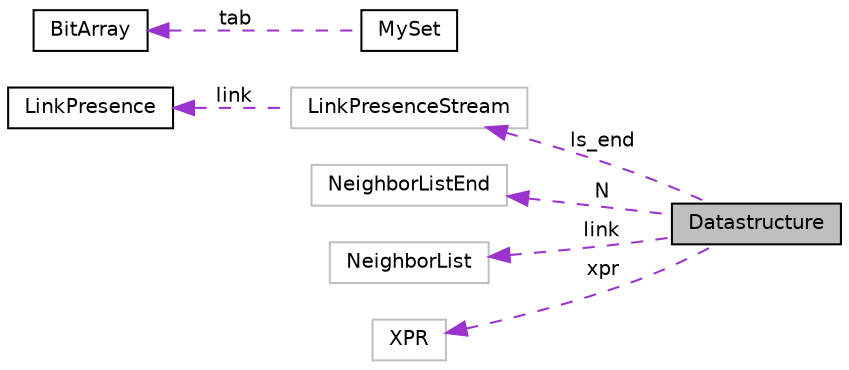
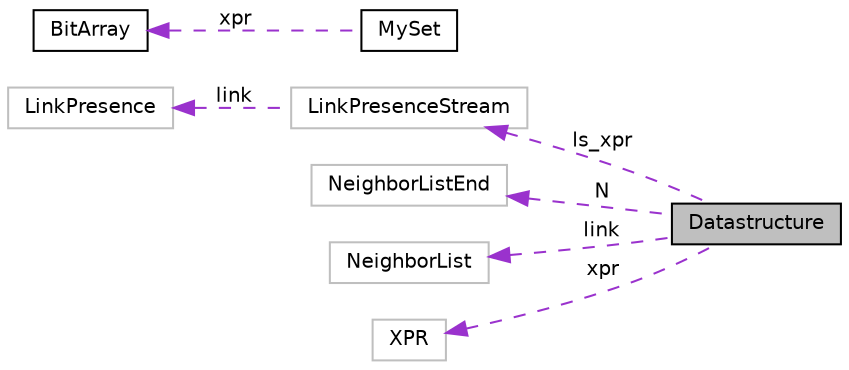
edge "MySet" -> "BitArray": label " tab" -> " xpr"
node "LinkPresence": color black -> grey75
edge "Datastructure" -> "LinkPresenceStream": label " ls_end" -> " ls_xpr"
